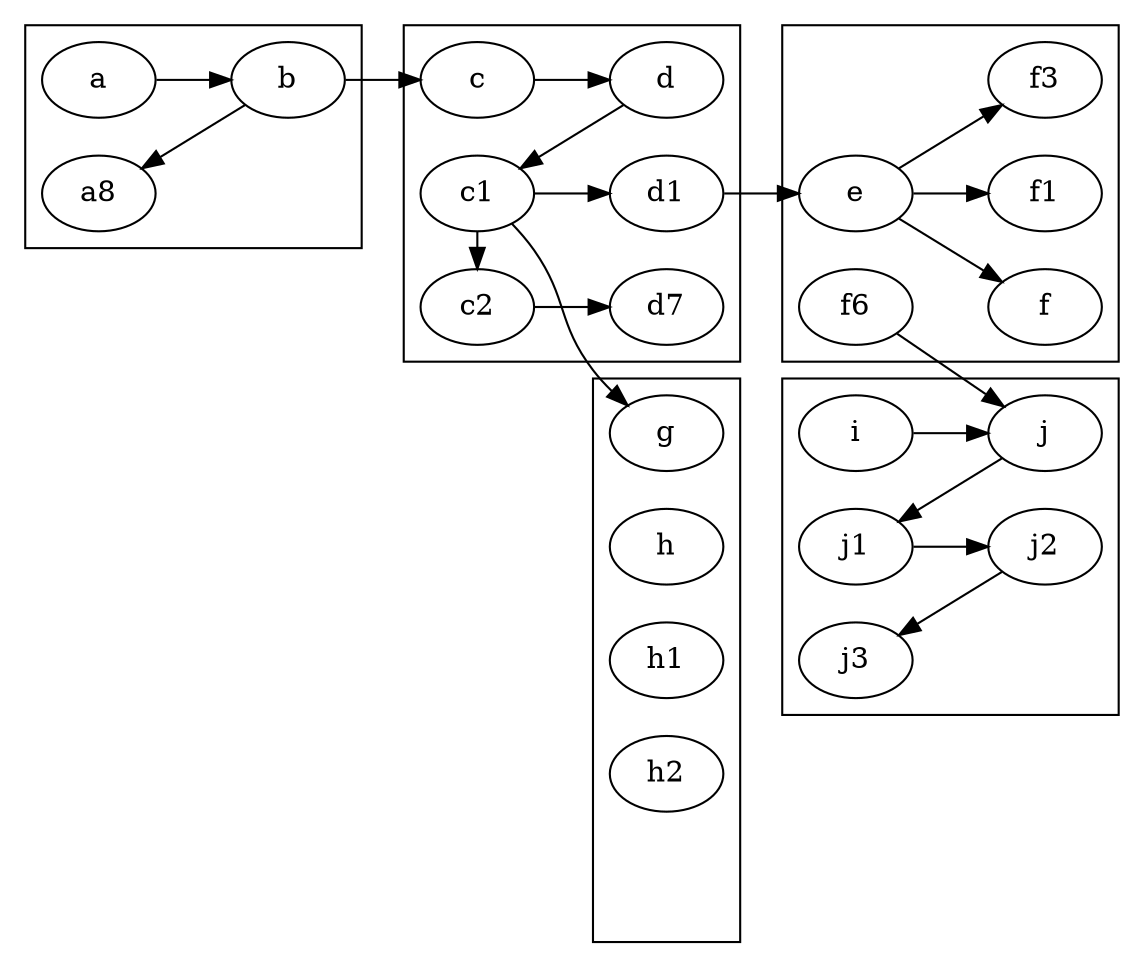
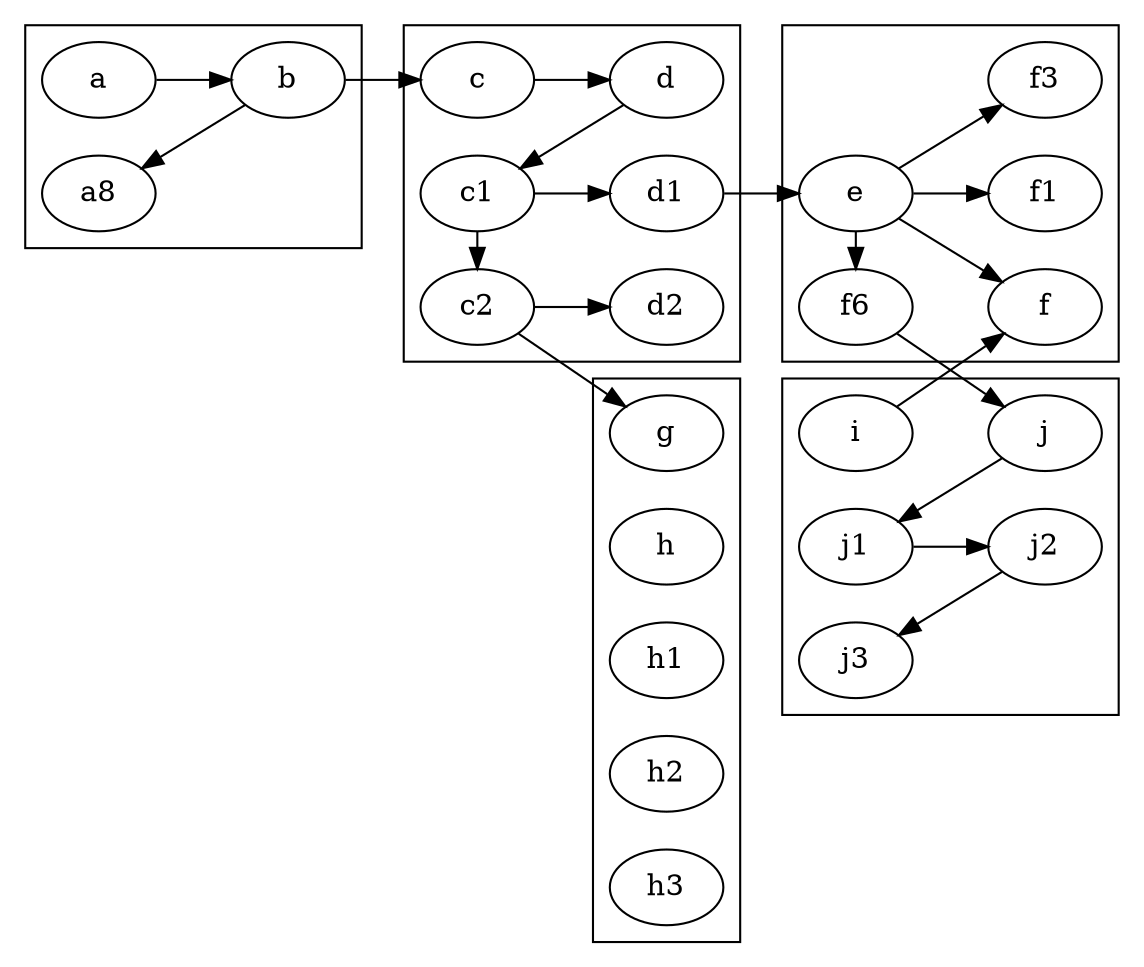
edge "e" -> "f6": added
edge "c1" -> "g": now "c2" -> "g"
node "d7": label "d7" -> "d2"
edge "i" -> "j": now "i" -> "f"
node "h3": added
